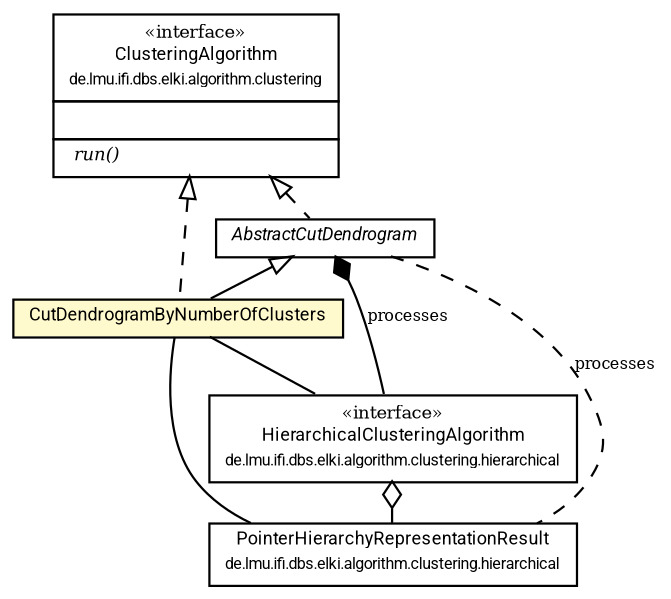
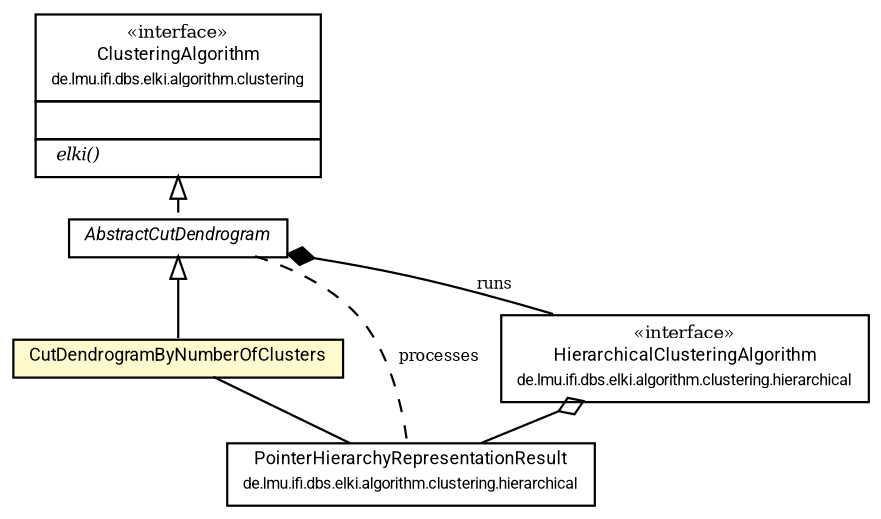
node "ClusteringAlgorithm": text "run()" -> "elki()"
edge "CutDendrogramByNumberOfClusters" -> "ClusteringAlgorithm": removed
edge "HierarchicalClusteringAlgorithm" -> "AbstractCutDendrogram": label "processes" -> "runs"
edge "CutDendrogramByNumberOfClusters" -- "HierarchicalClusteringAlgorithm": removed
